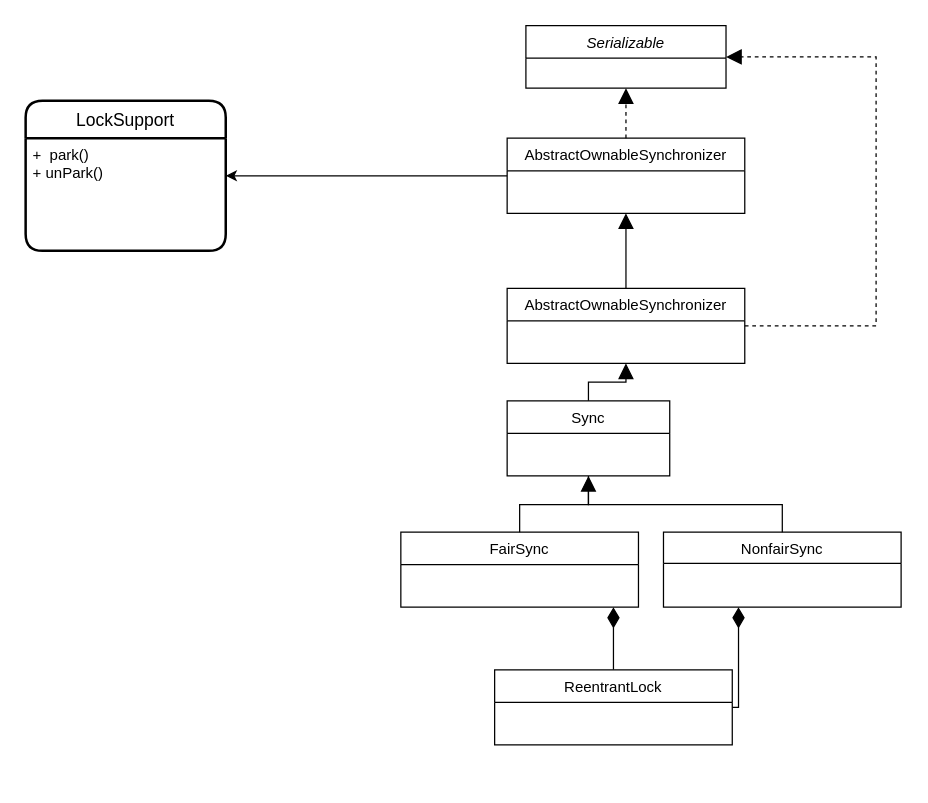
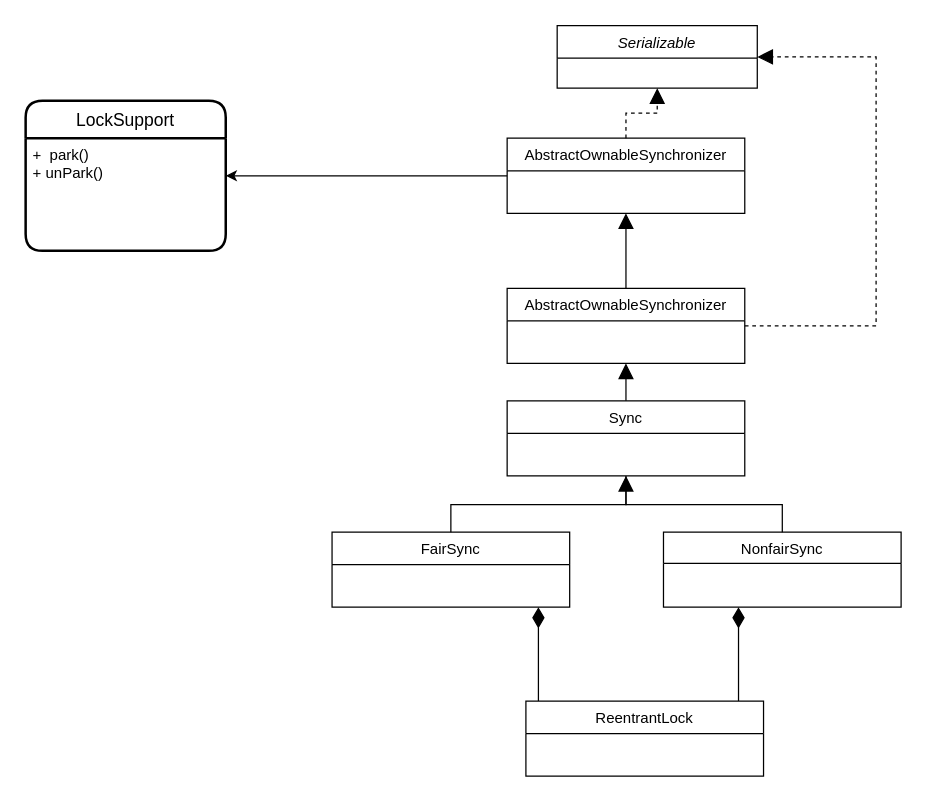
node "Serializable": moved (626, 57) -> (657, 57)
node "Sync": size 163x75 -> 238x75
node "FairSync": moved (519, 569) -> (451, 569)
node "ReentrantLock": moved (613, 707) -> (644, 738)
